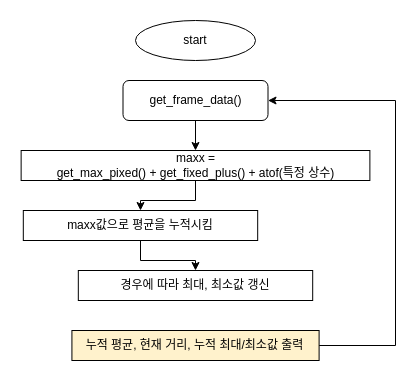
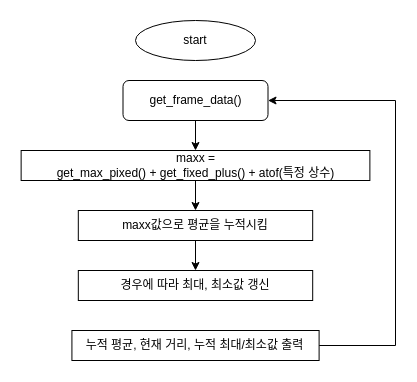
node "maxx값으로 평균을 누적시킴": moved (140, 226) -> (195, 226)
node "누적 평균, 현재 거리, 누적 최대/최소값 출력": fillcolor #fff2cc -> #ffffff
